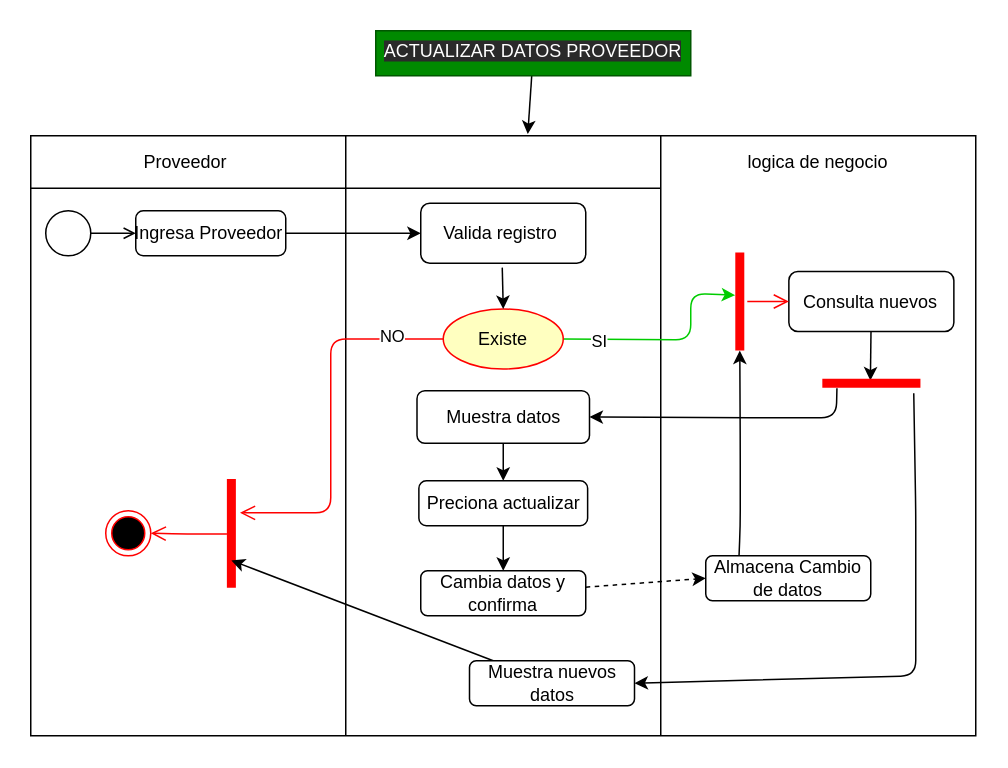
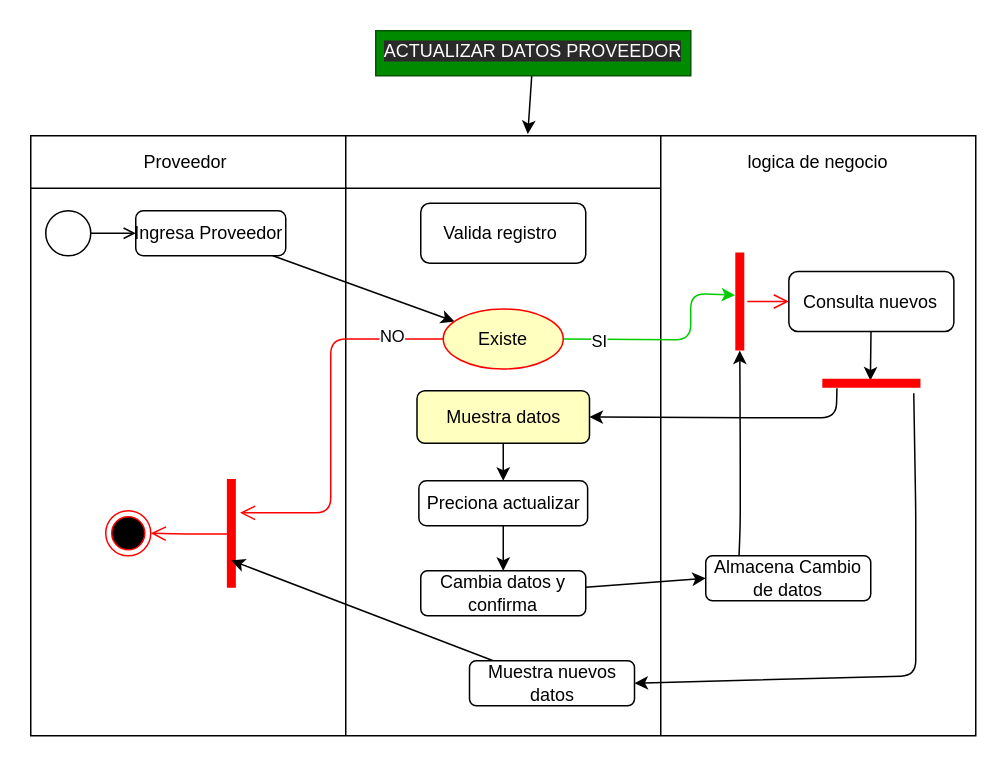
edge "Ingresa Proveedor" -> "Valida registro": now "Ingresa Proveedor" -> "Existe"
edge "Valida registro" -> "Existe": removed
node "Muestra datos": fillcolor #ffffff -> #ffffc0
edge "Cambia datos y confirma" -> "Almacena Cambio de datos": style dashed -> solid
